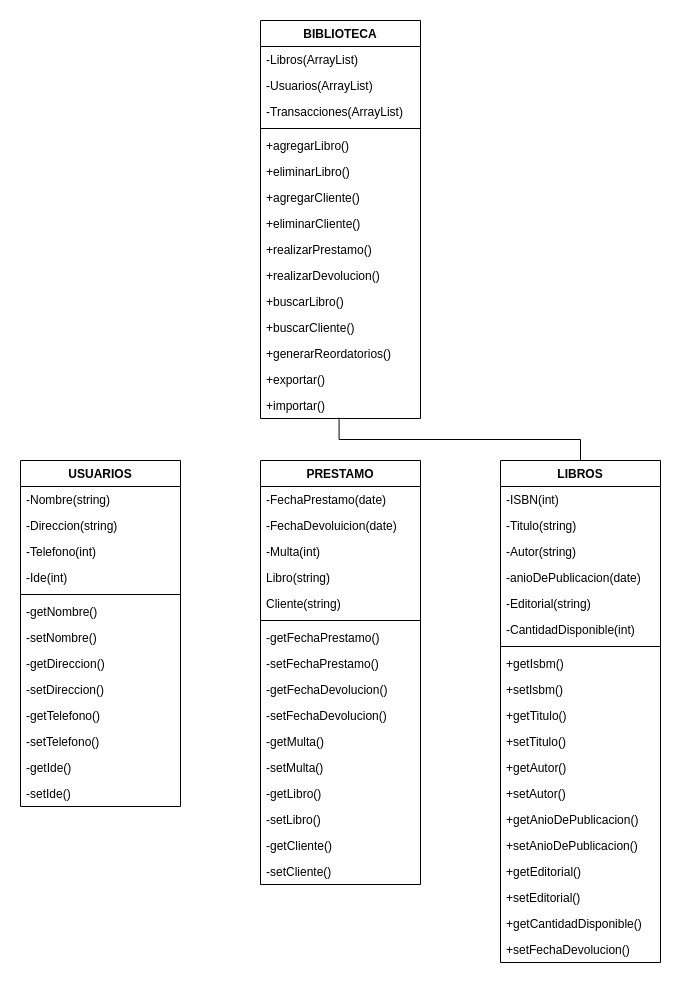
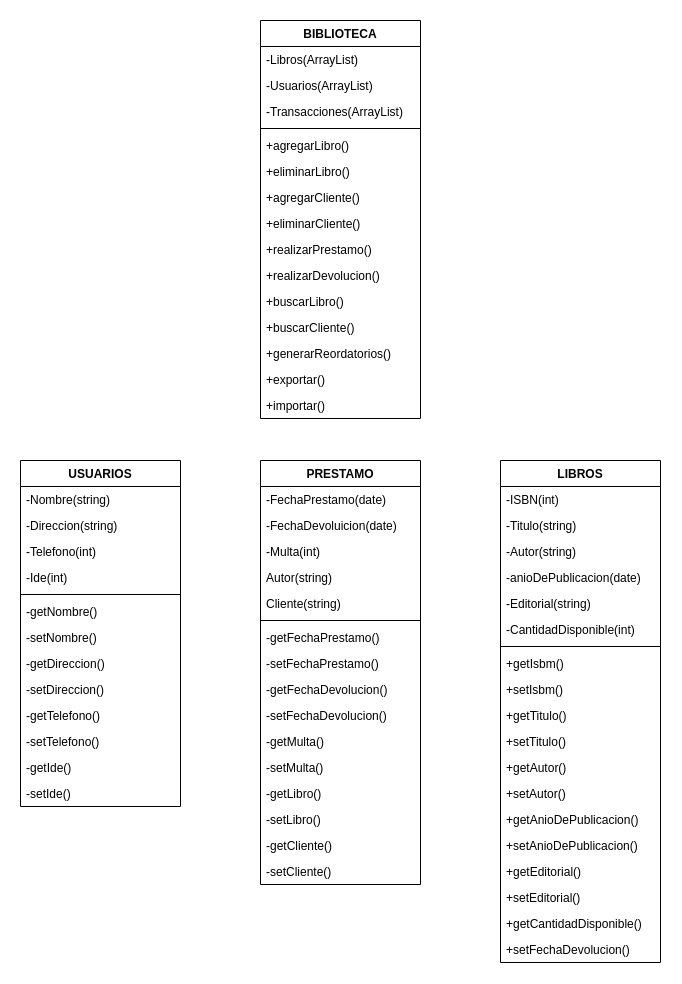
edge "+importar()" -- "LIBROS": removed
node "Libro(string)": label "Libro(string)" -> "Autor(string)"
